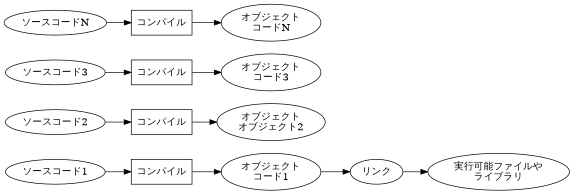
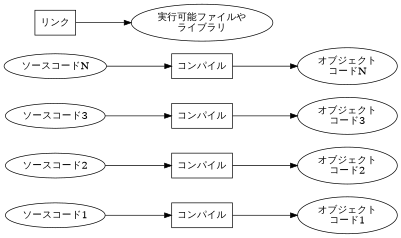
node "オブジェクト オブジェクト2": label "オブジェクト オブジェクト2" -> "オブジェクト コード2"
edge "オブジェクト コード1" -> "リンク": removed
node "リンク": shape ellipse -> box
